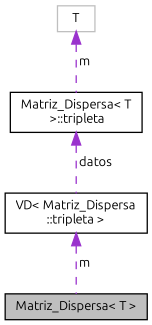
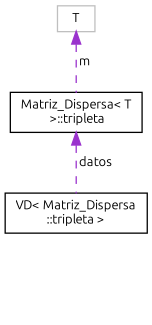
node "Matriz_Dispersa< T >": removed
